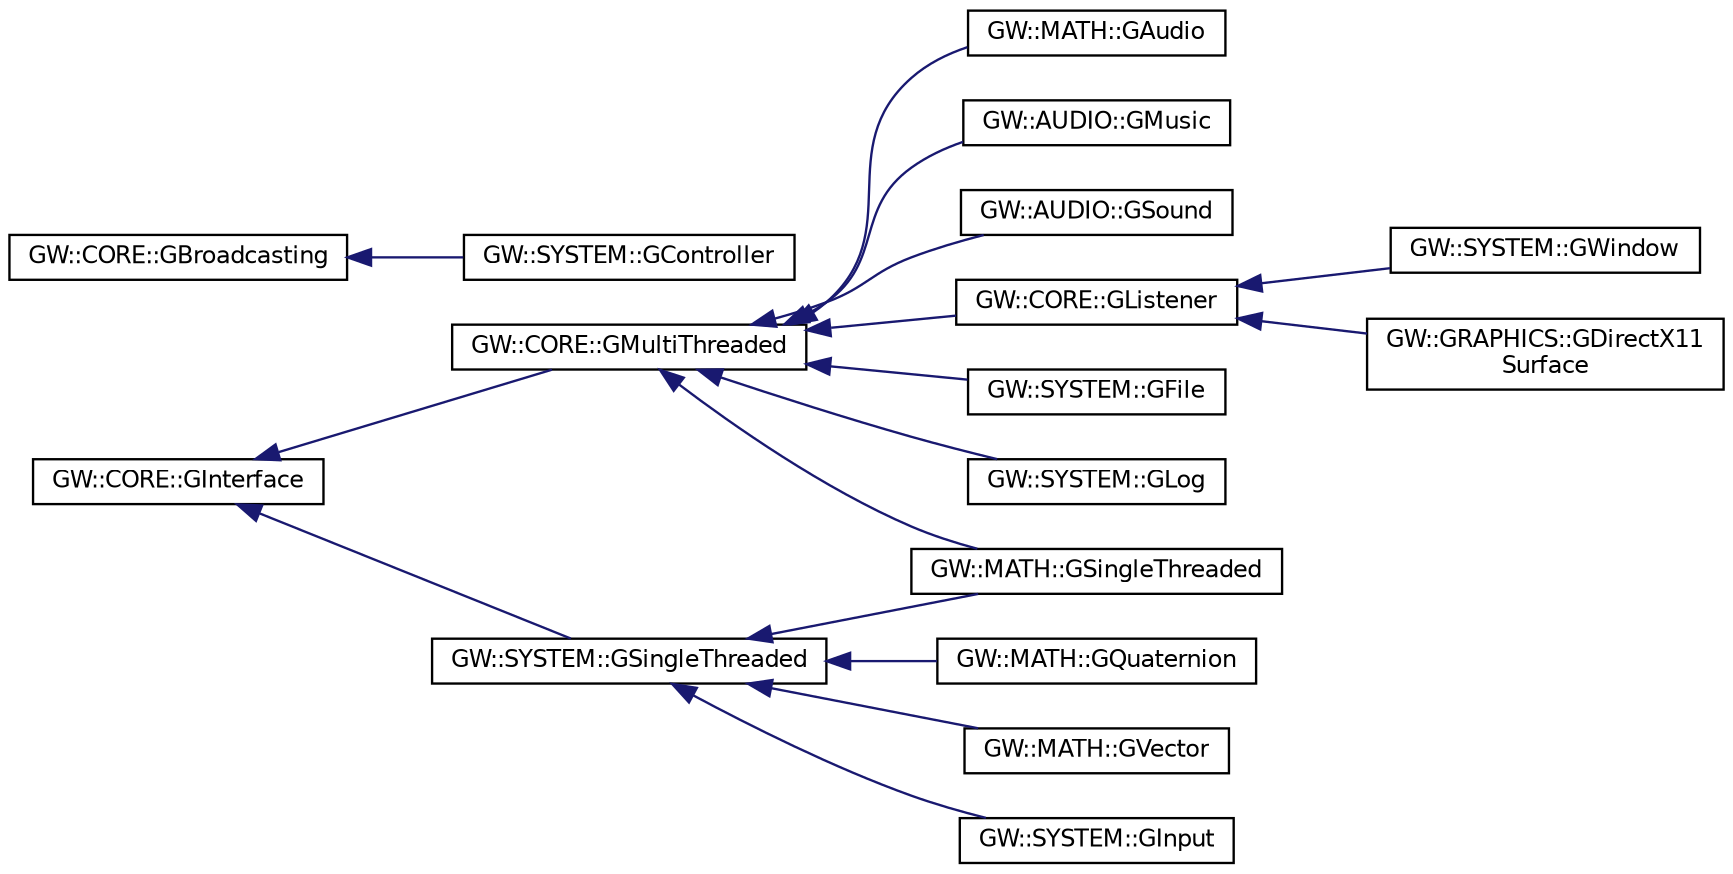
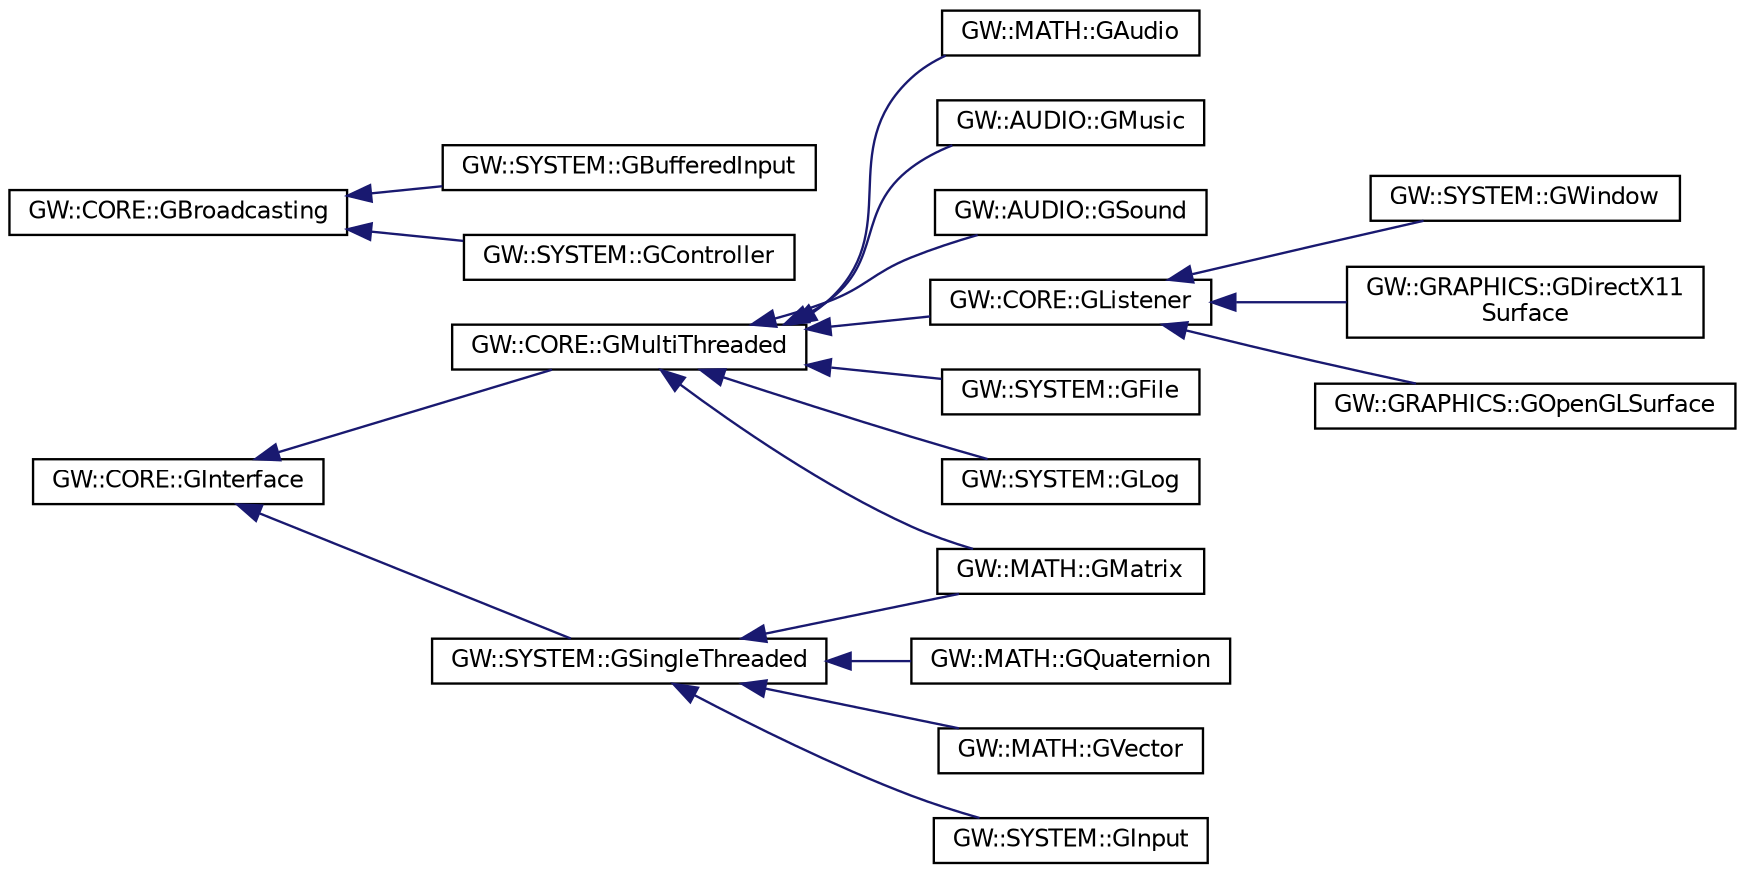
node "GW::SYSTEM::GBufferedInput": added
node "GW::GRAPHICS::GOpenGLSurface": added
node "GW::MATH::GSingleThreaded": label "GW::MATH::GSingleThreaded" -> "GW::MATH::GMatrix"
